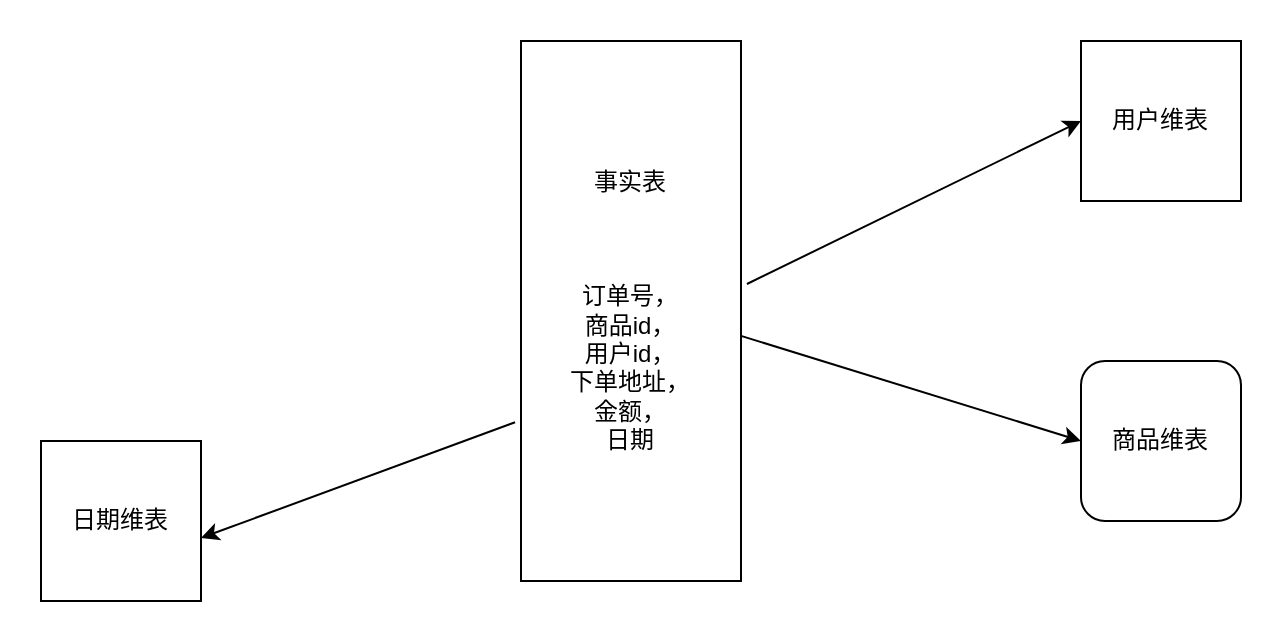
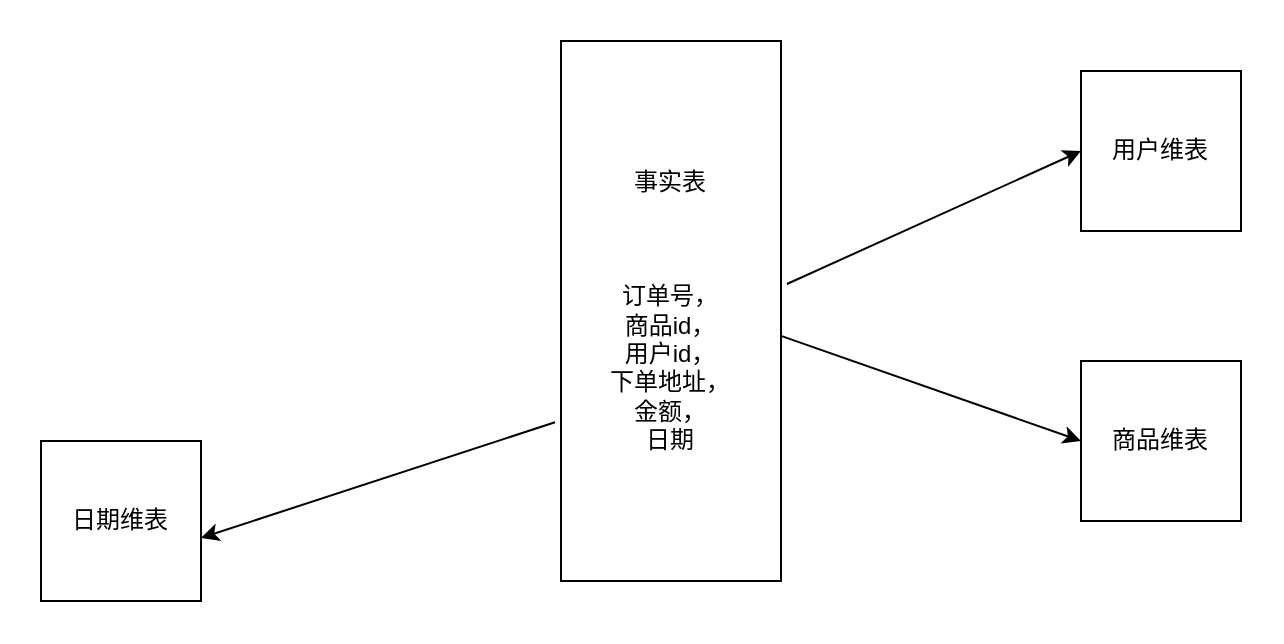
node "用户维表": moved (1161, 121) -> (1161, 151)
node "事实表 订单号， 商品id， 用户id， 下单地址， 金额， 日期": moved (631, 311) -> (671, 311)
node "商品维表": shape rounded rectangle -> rectangle
